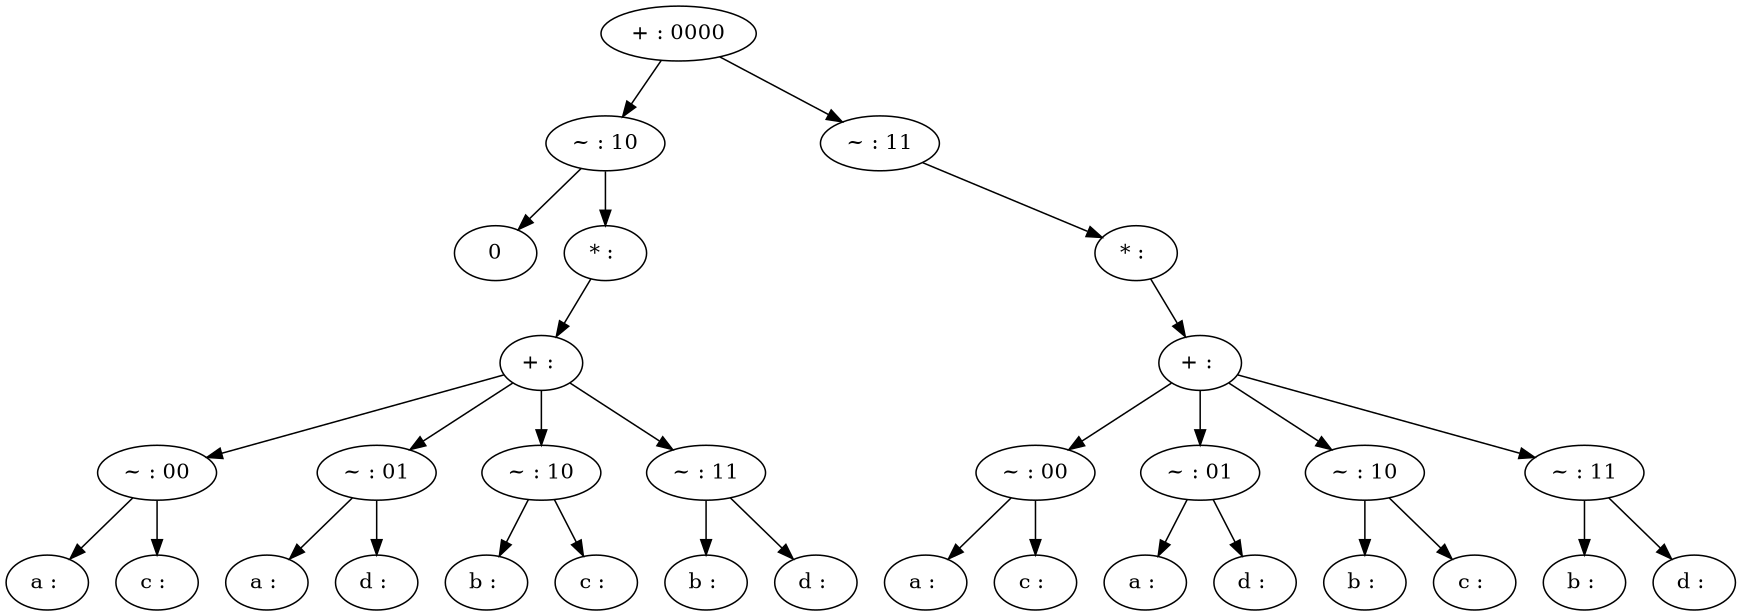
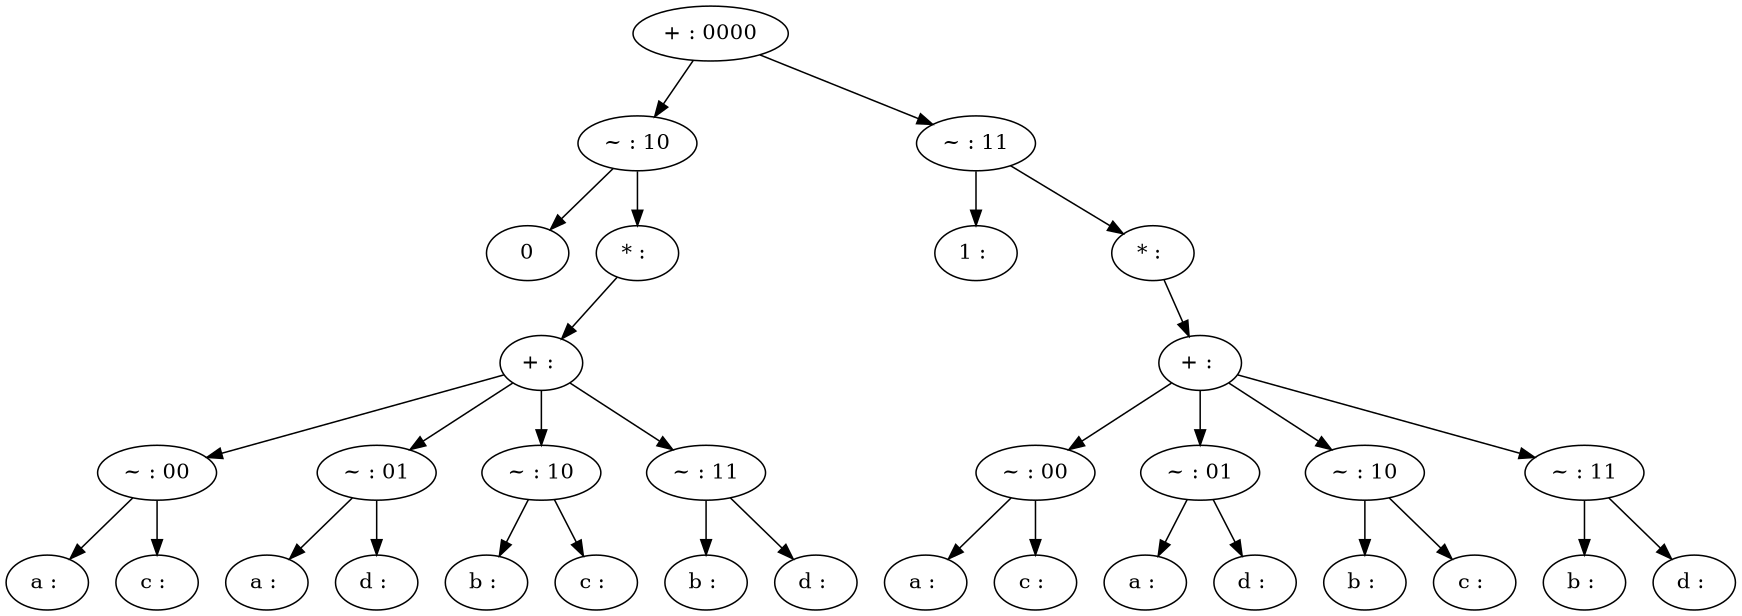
node "1 :": added
